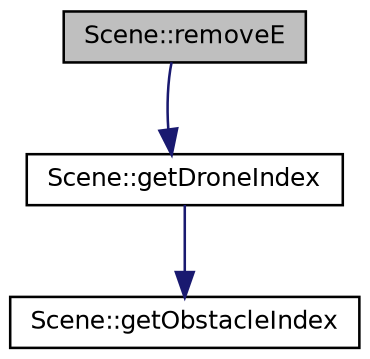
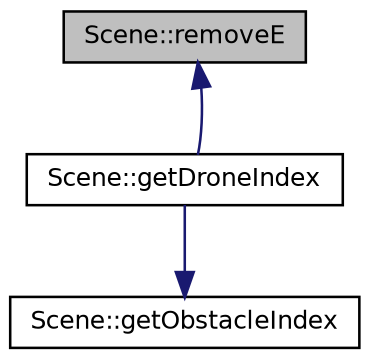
edge "Scene::removeE" -> "Scene::getDroneIndex": reversed
